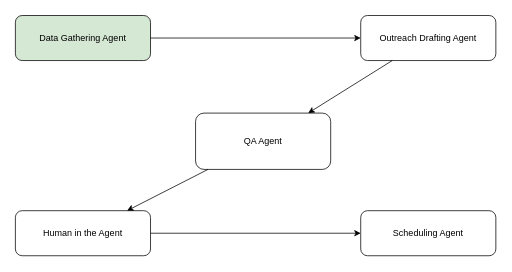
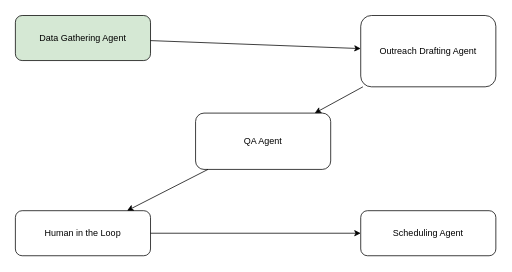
node "Outreach Drafting Agent": size 135x45 -> 135x71
node "Human in the Agent": label "Human in the Agent" -> "Human in the Loop"
